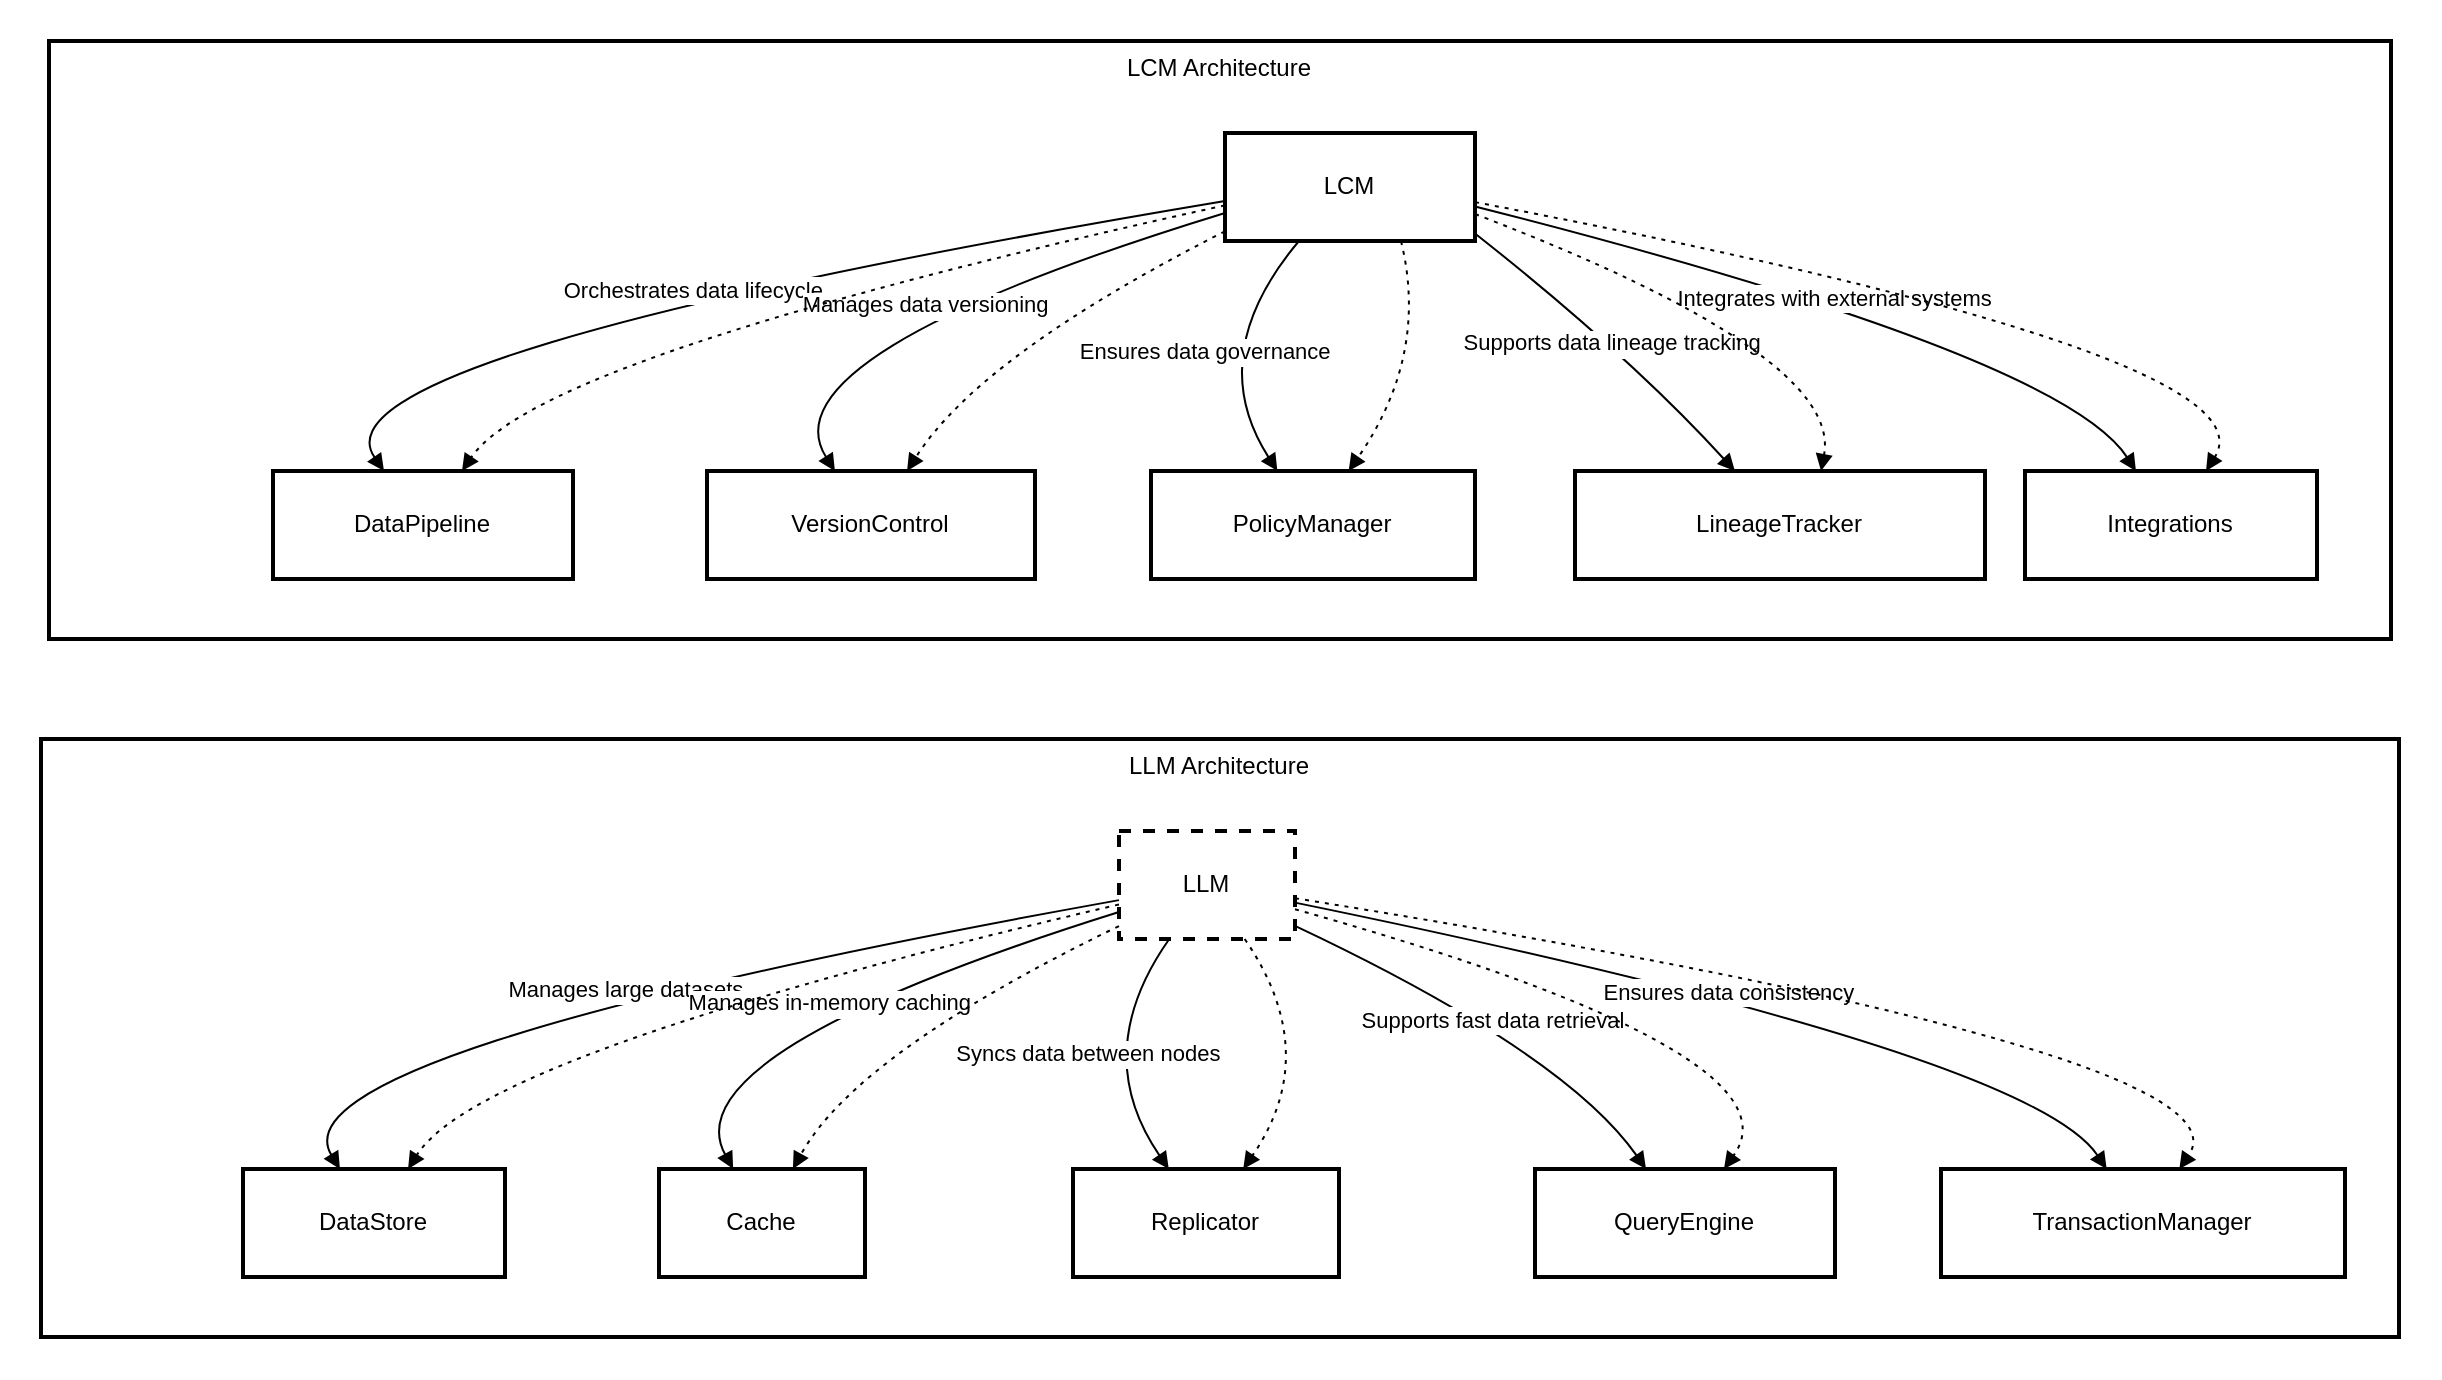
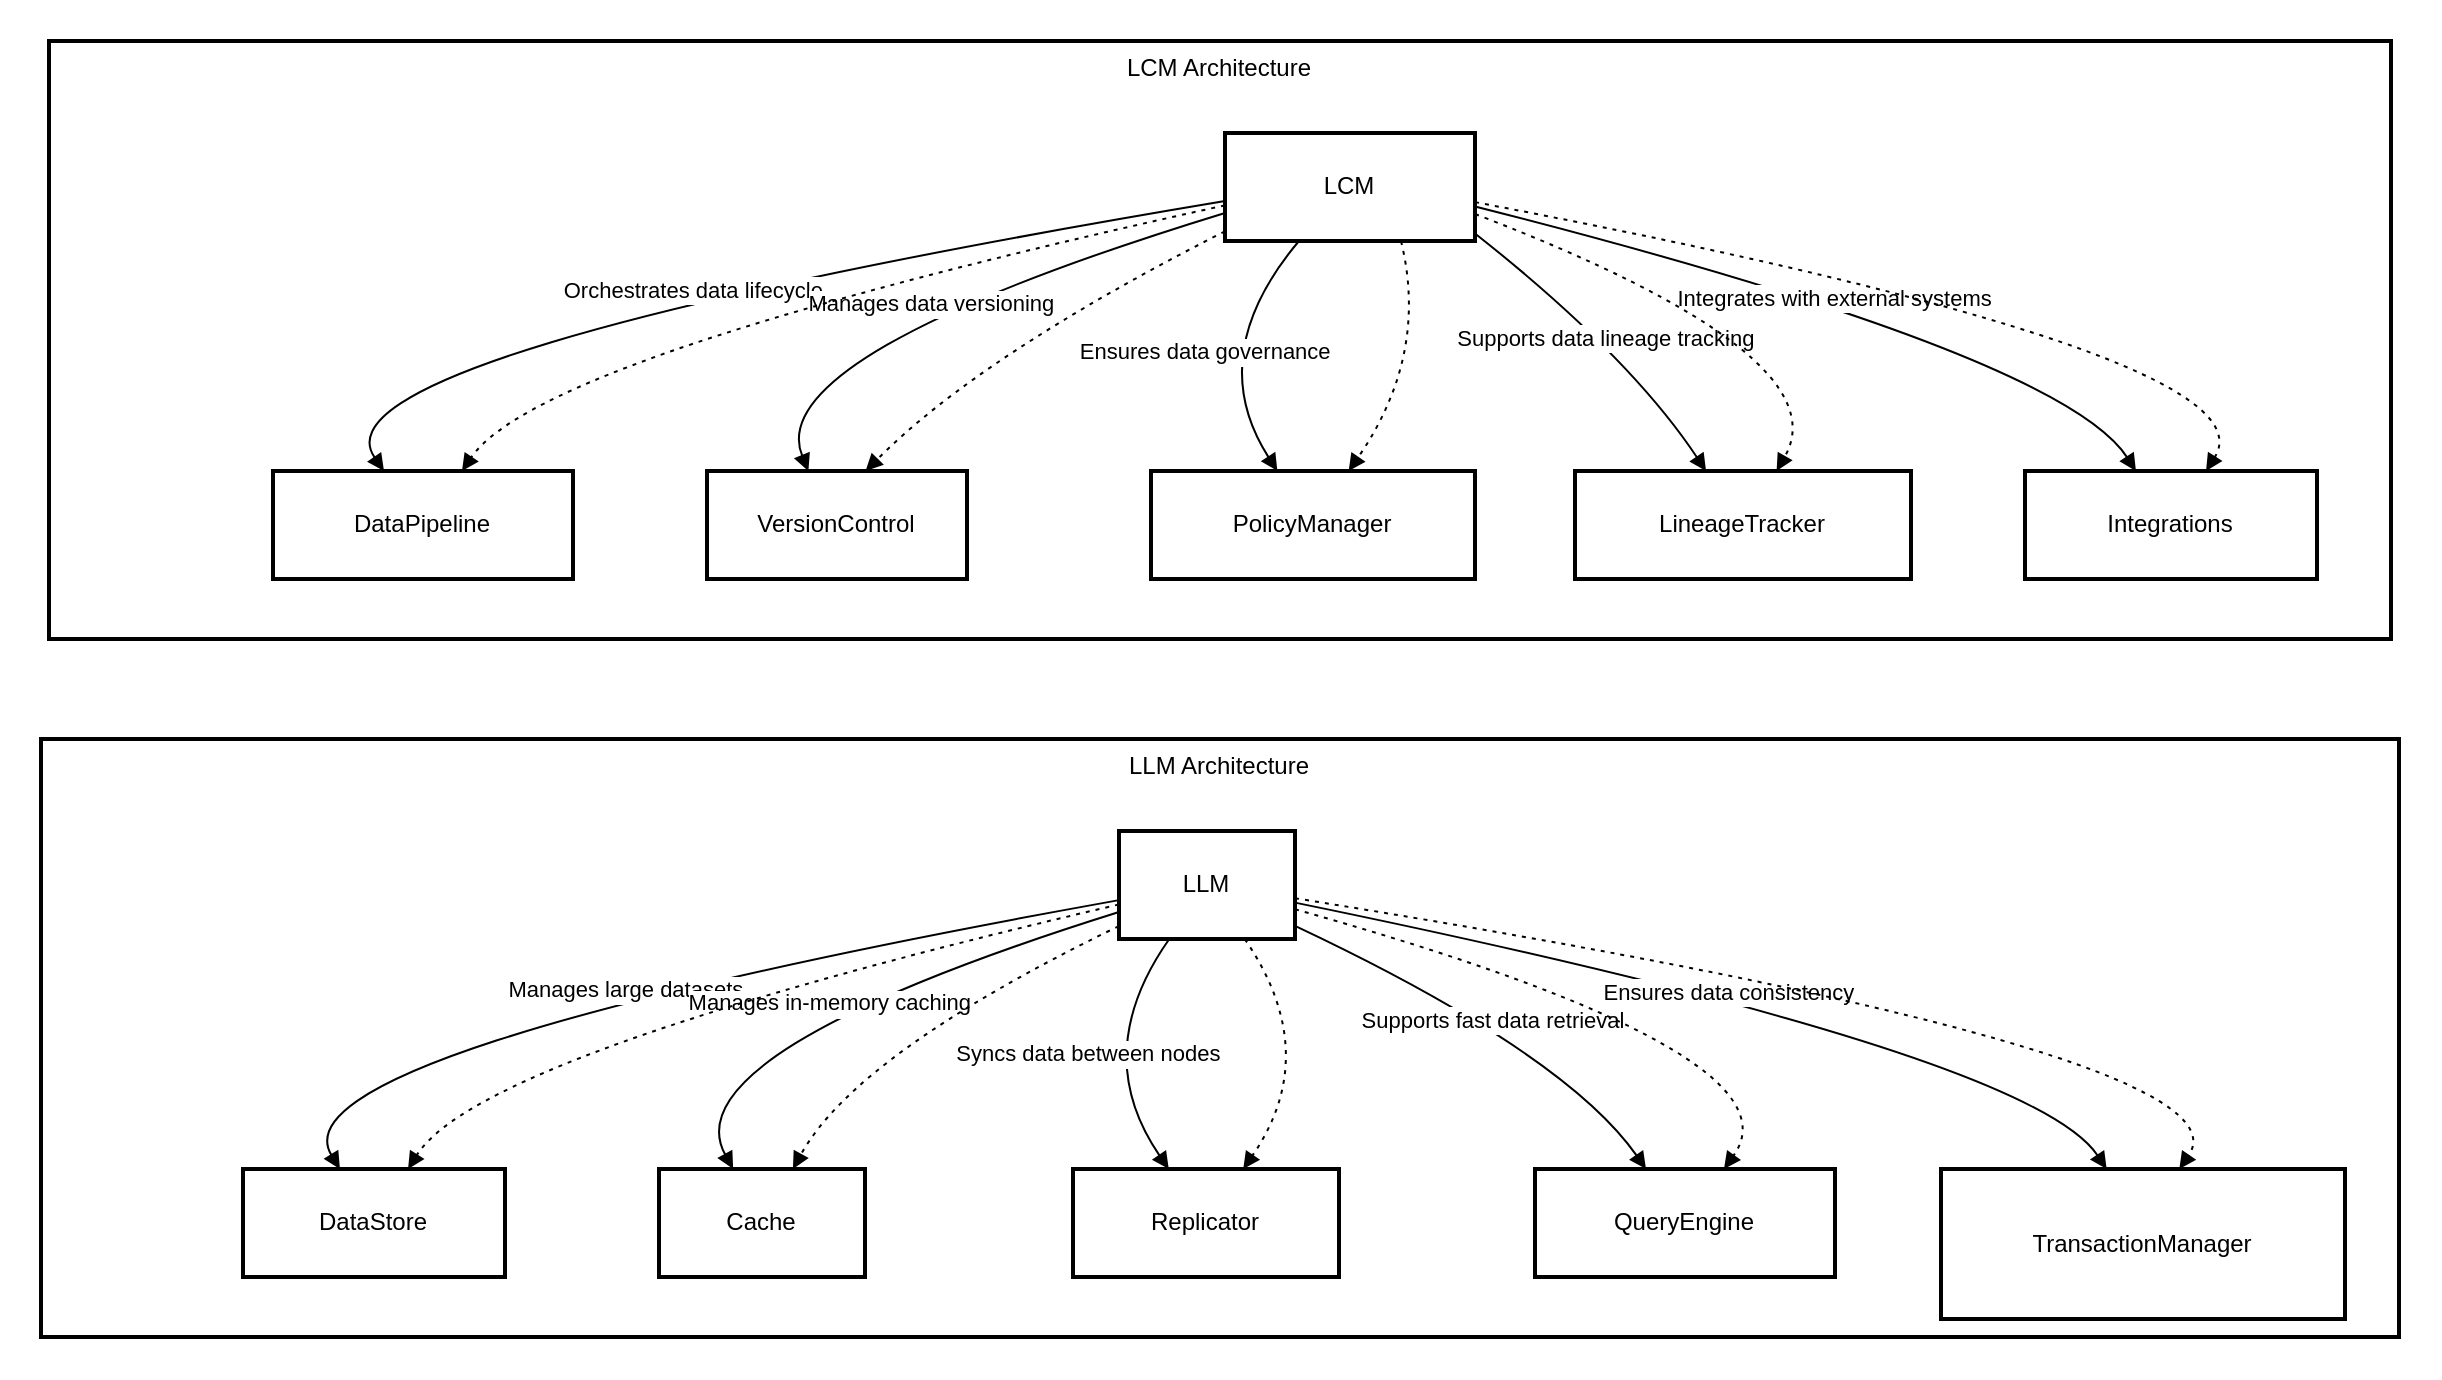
node "VersionControl": size 328x108 -> 260x108
node "LineageTracker": size 410x108 -> 336x108
node "LLM": style dashed -> solid
node "TransactionManager": size 404x108 -> 404x150
